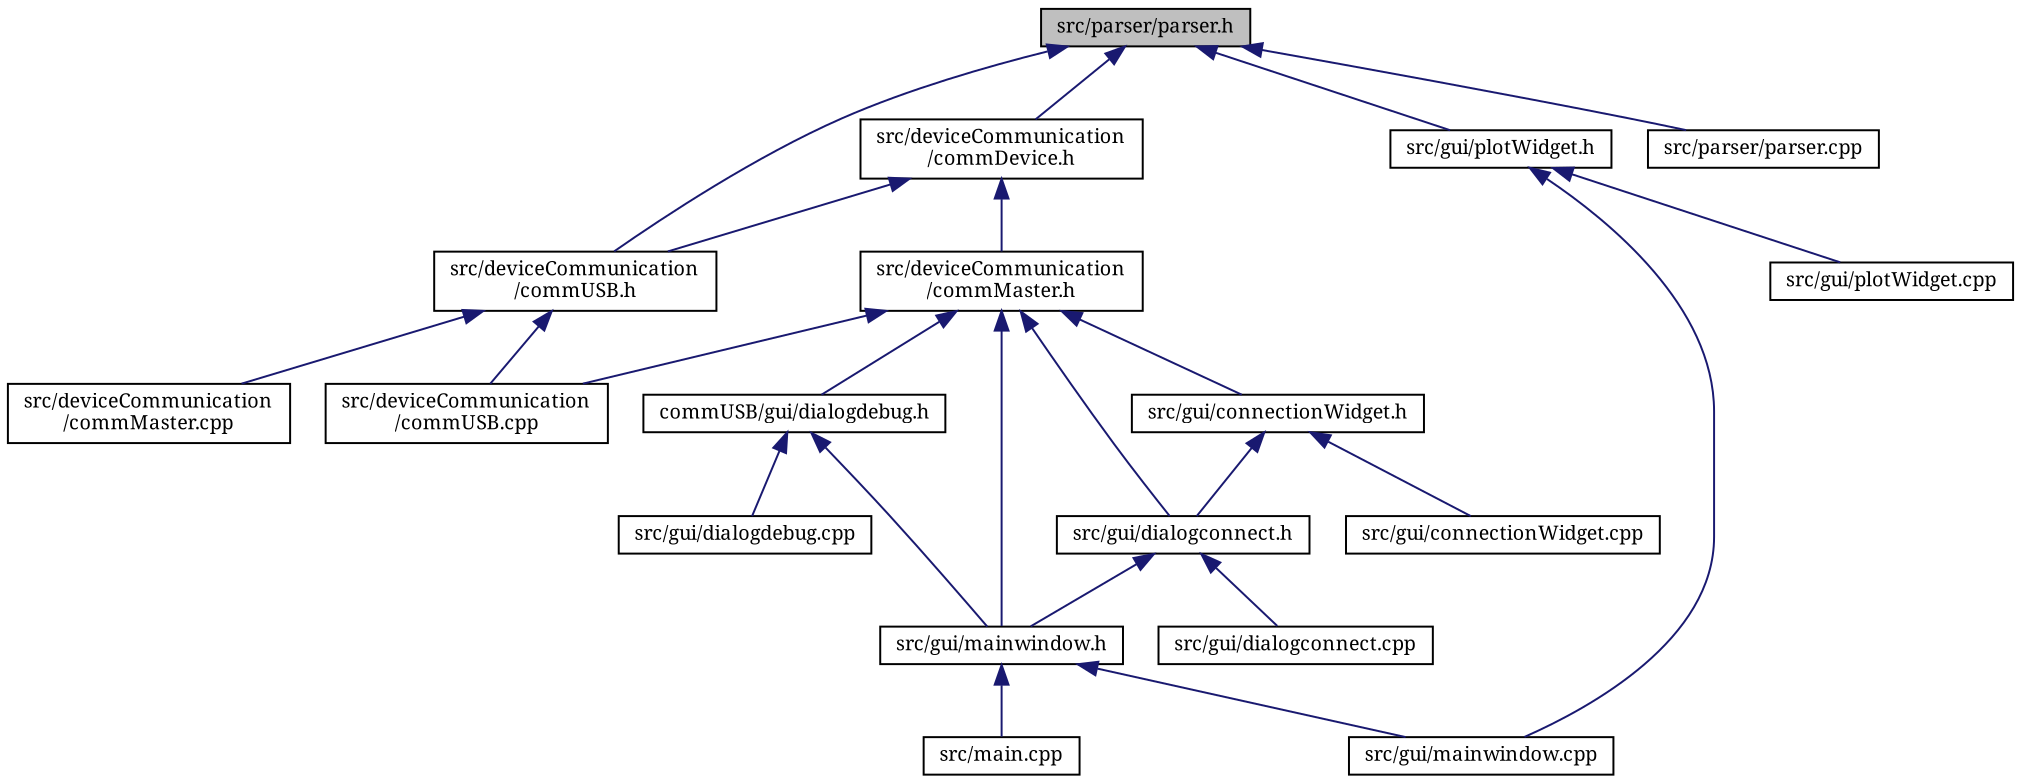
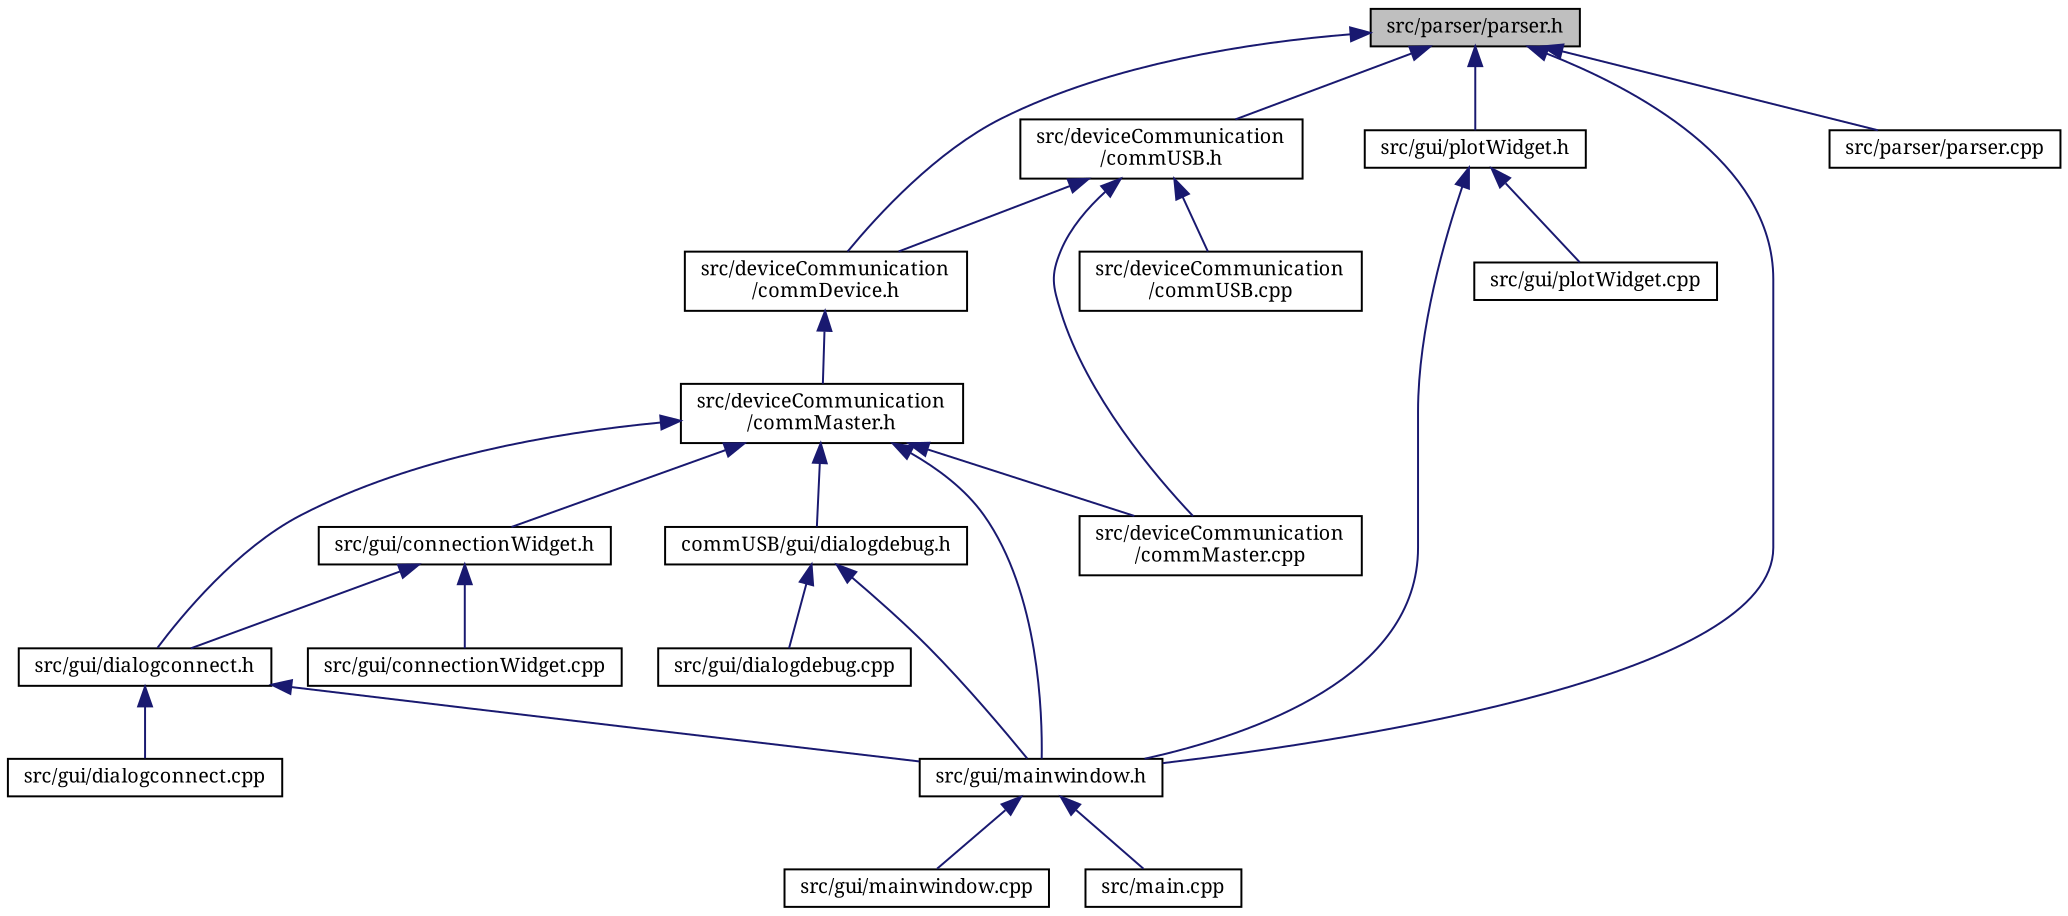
edge "src/deviceCommunication /commUSB.h" -> "src/deviceCommunication /commDevice.h": reversed
edge "src/deviceCommunication /commUSB.cpp" -> "src/deviceCommunication /commMaster.h": now "src/deviceCommunication /commMaster.cpp" -> "src/deviceCommunication /commMaster.h"
edge "src/gui/mainwindow.cpp" -> "src/gui/plotWidget.h": now "src/gui/mainwindow.h" -> "src/gui/plotWidget.h"
edge "src/gui/mainwindow.h" -> "src/parser/parser.h": added
